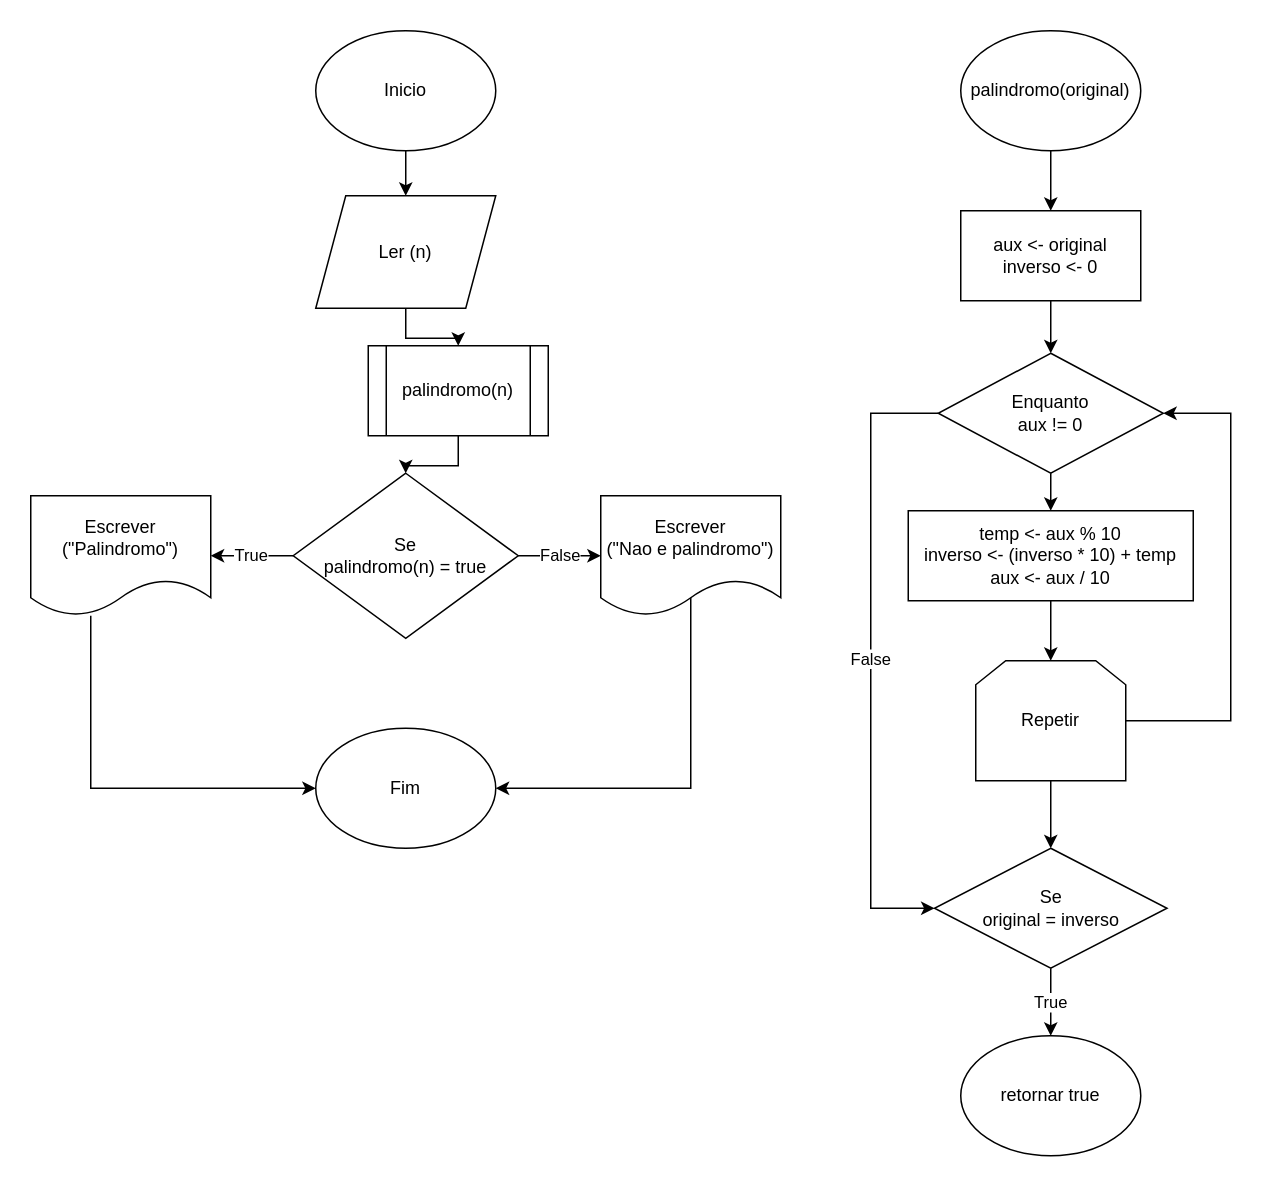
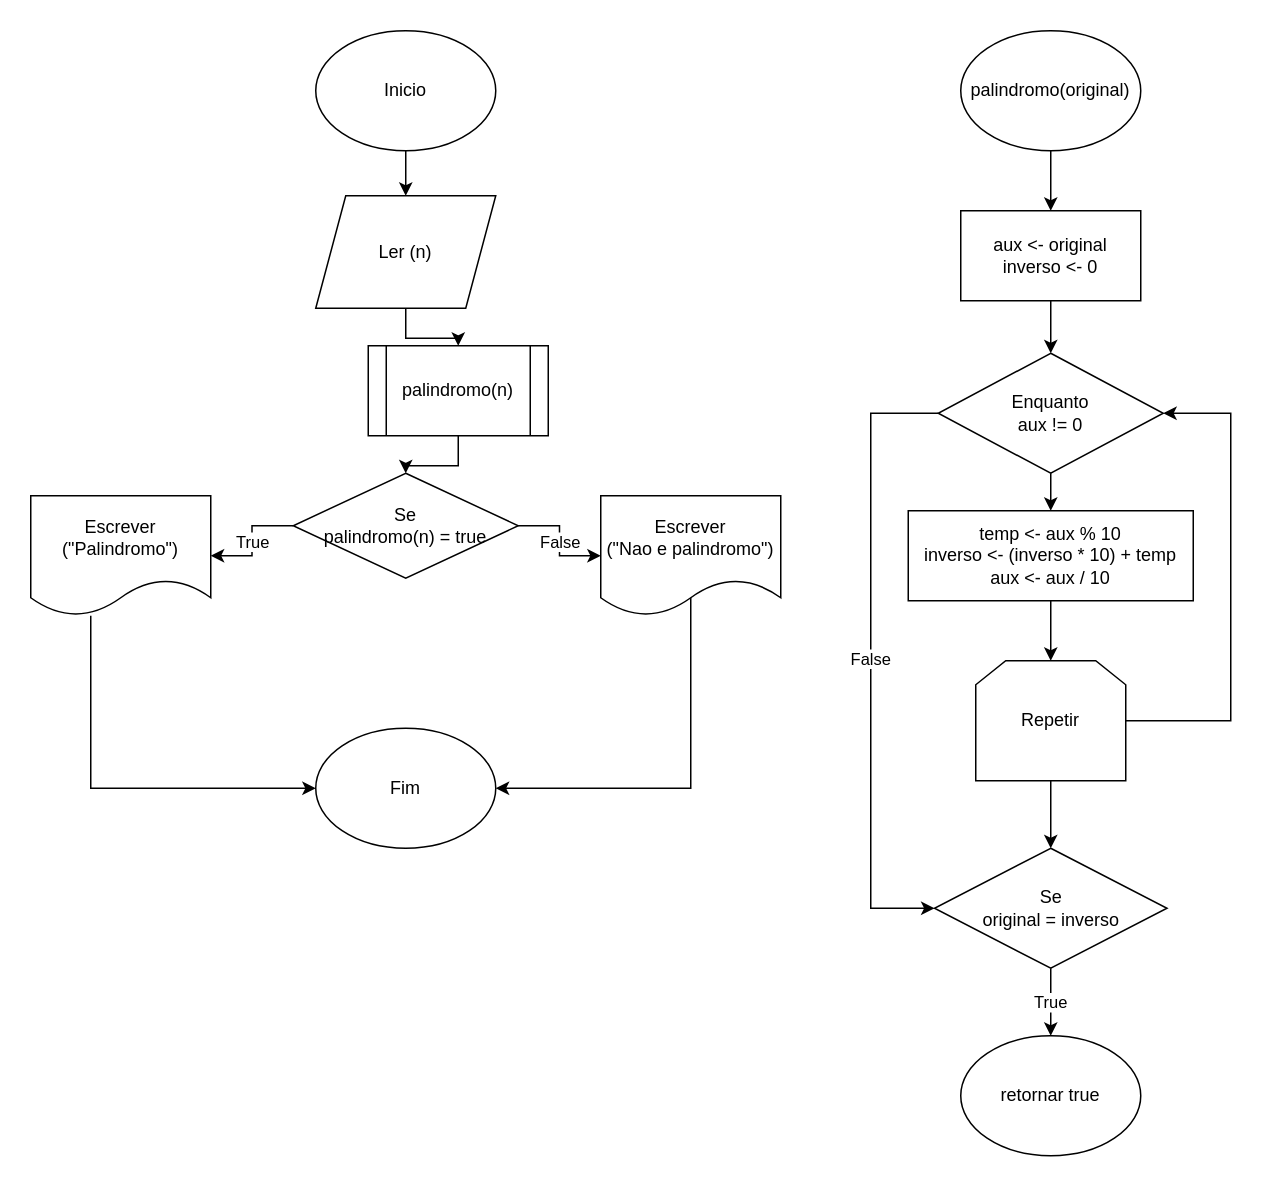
node "Se palindromo(n) = true": size 225x165 -> 225x105
